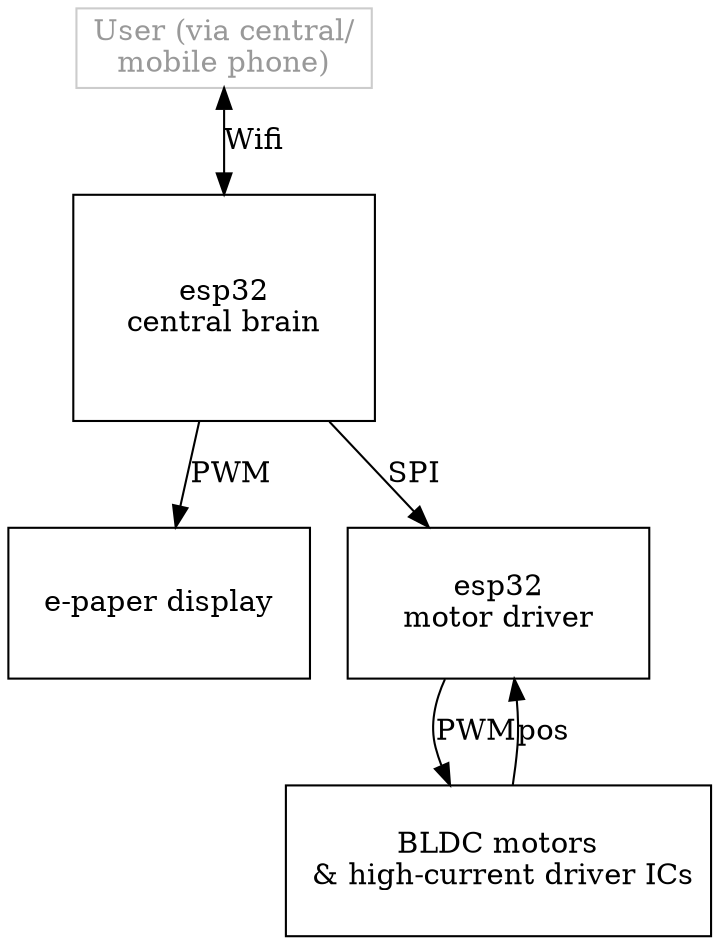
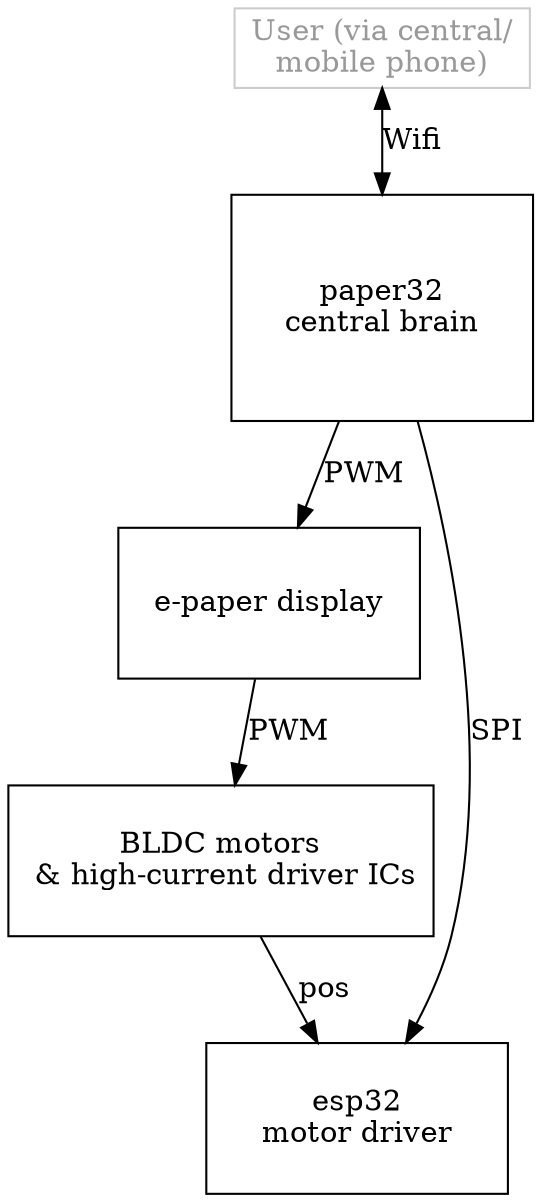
node "esp32 central brain": label "esp32 central brain" -> "paper32 central brain"
edge "esp32 motor driver" -> "BLDC motors & high-current driver ICs": now "e-paper display" -> "BLDC motors & high-current driver ICs"
